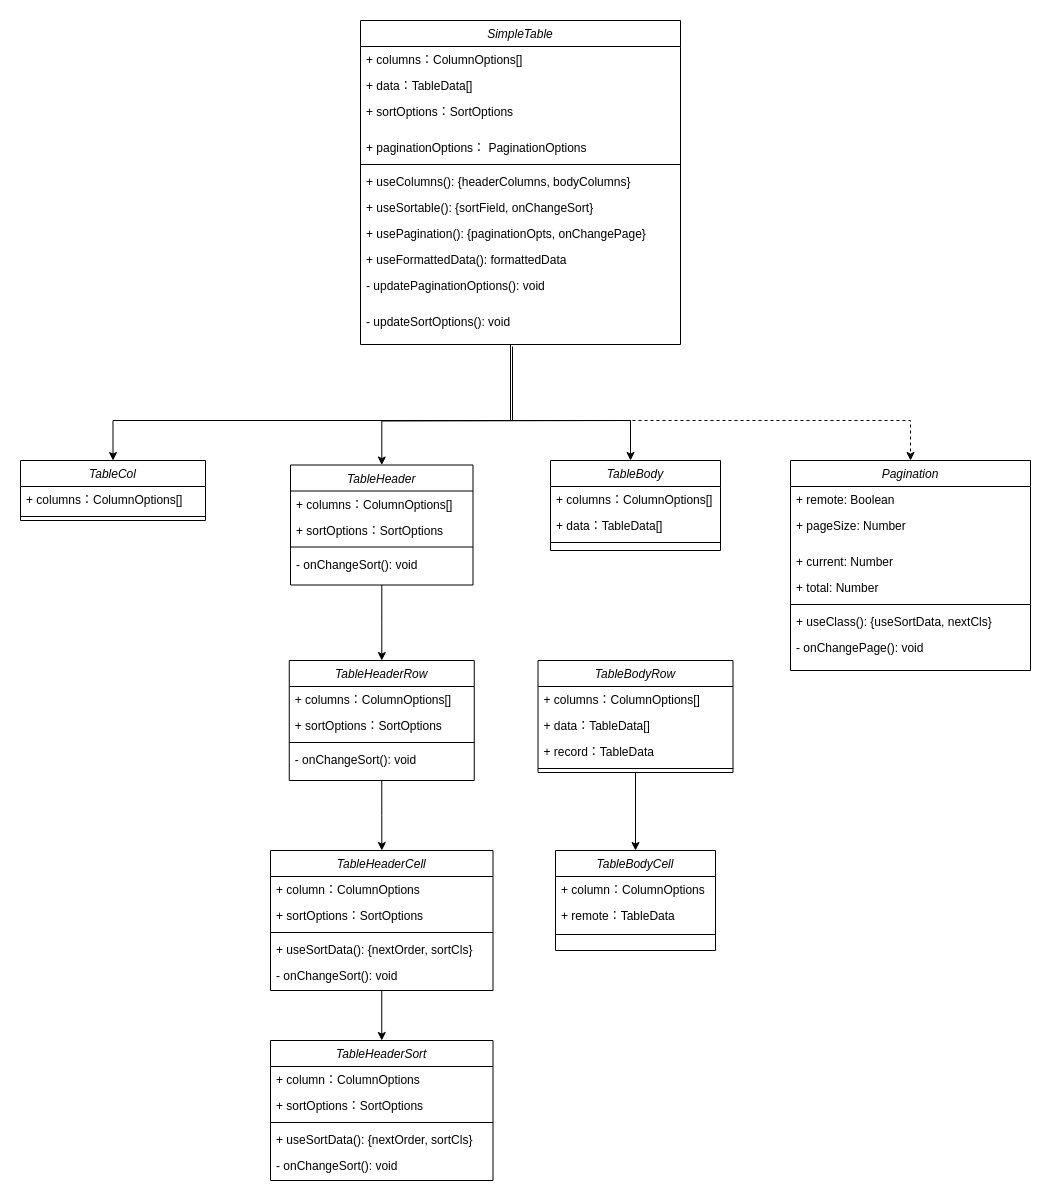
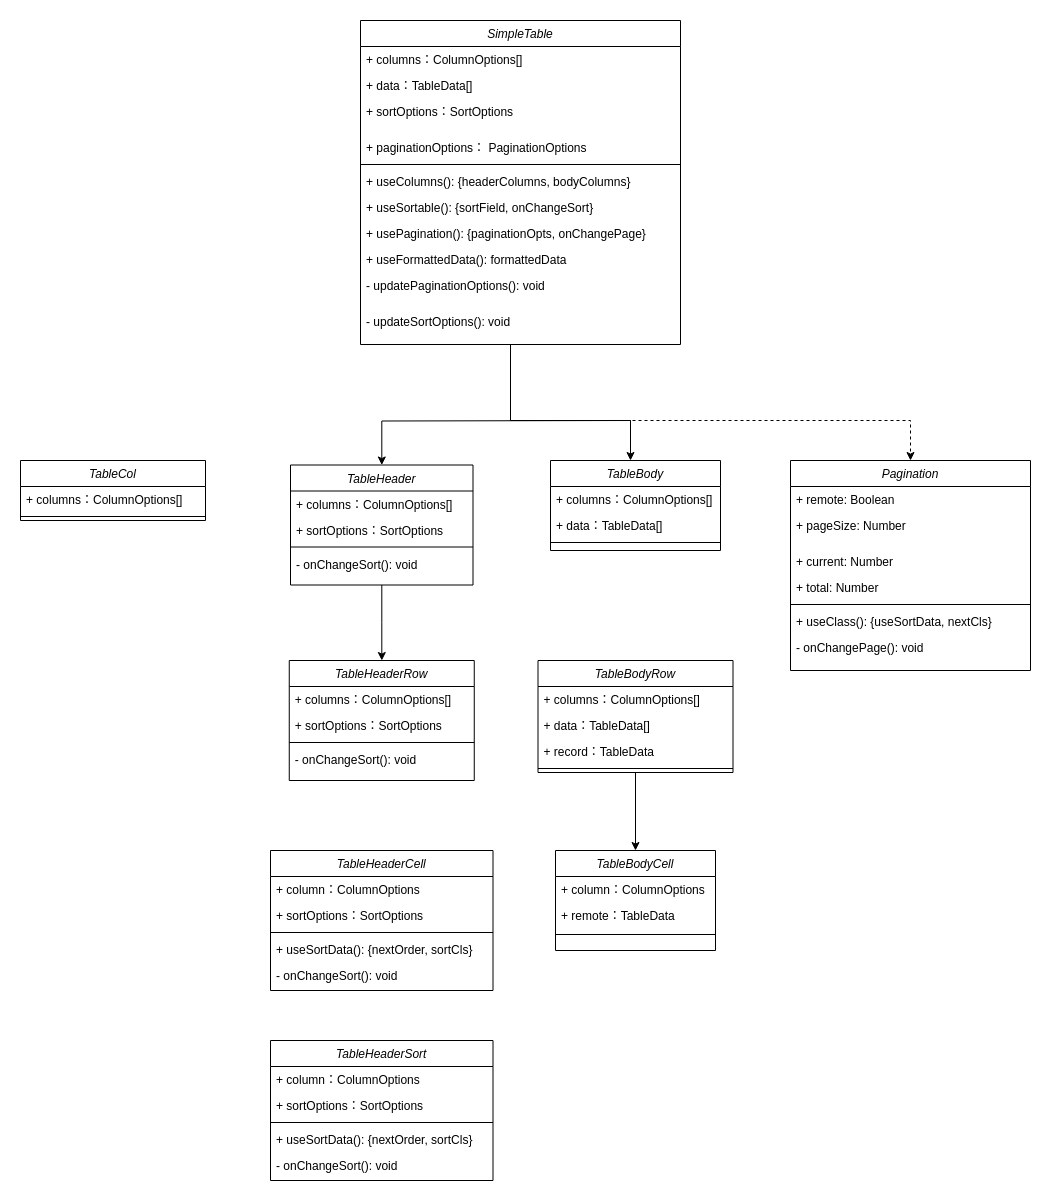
edge "- updateSortOptions(): void" -> "TableCol": removed
edge "TableHeaderRow" -> "TableHeaderCell": removed
edge "TableHeaderCell" -> "TableHeaderSort": removed
